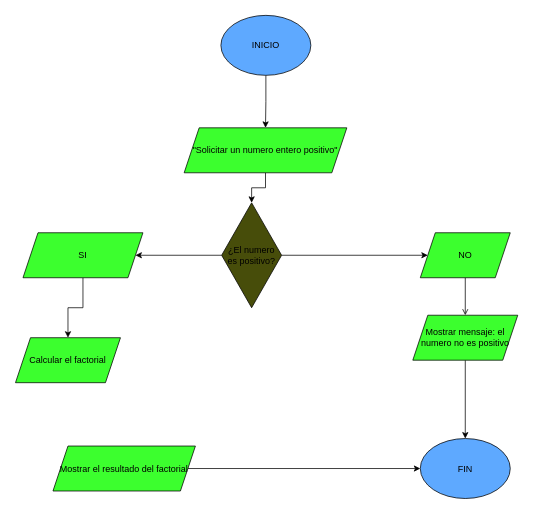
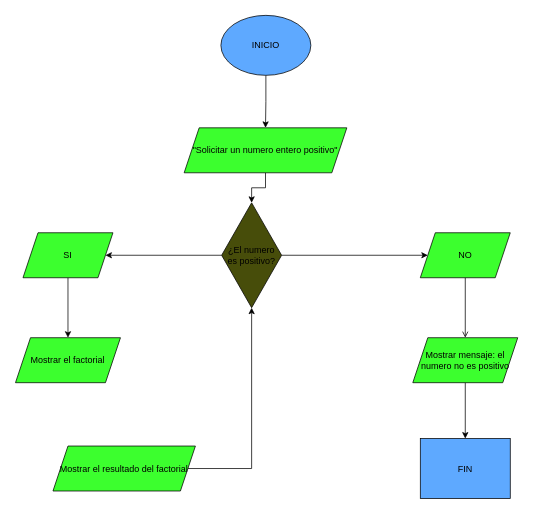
node "SI": size 120x45 -> 90x45
node "Mostrar mensaje: el numero no es positivo": moved (465, 338) -> (465, 360)
node "Calcular el factorial": label "Calcular el factorial" -> "Mostrar el factorial"
edge "Mostrar el resultado del factorial" -> "FIN": now "Mostrar el resultado del factorial" -> "¿El numero es positivo?"
node "FIN": shape ellipse -> rectangle
